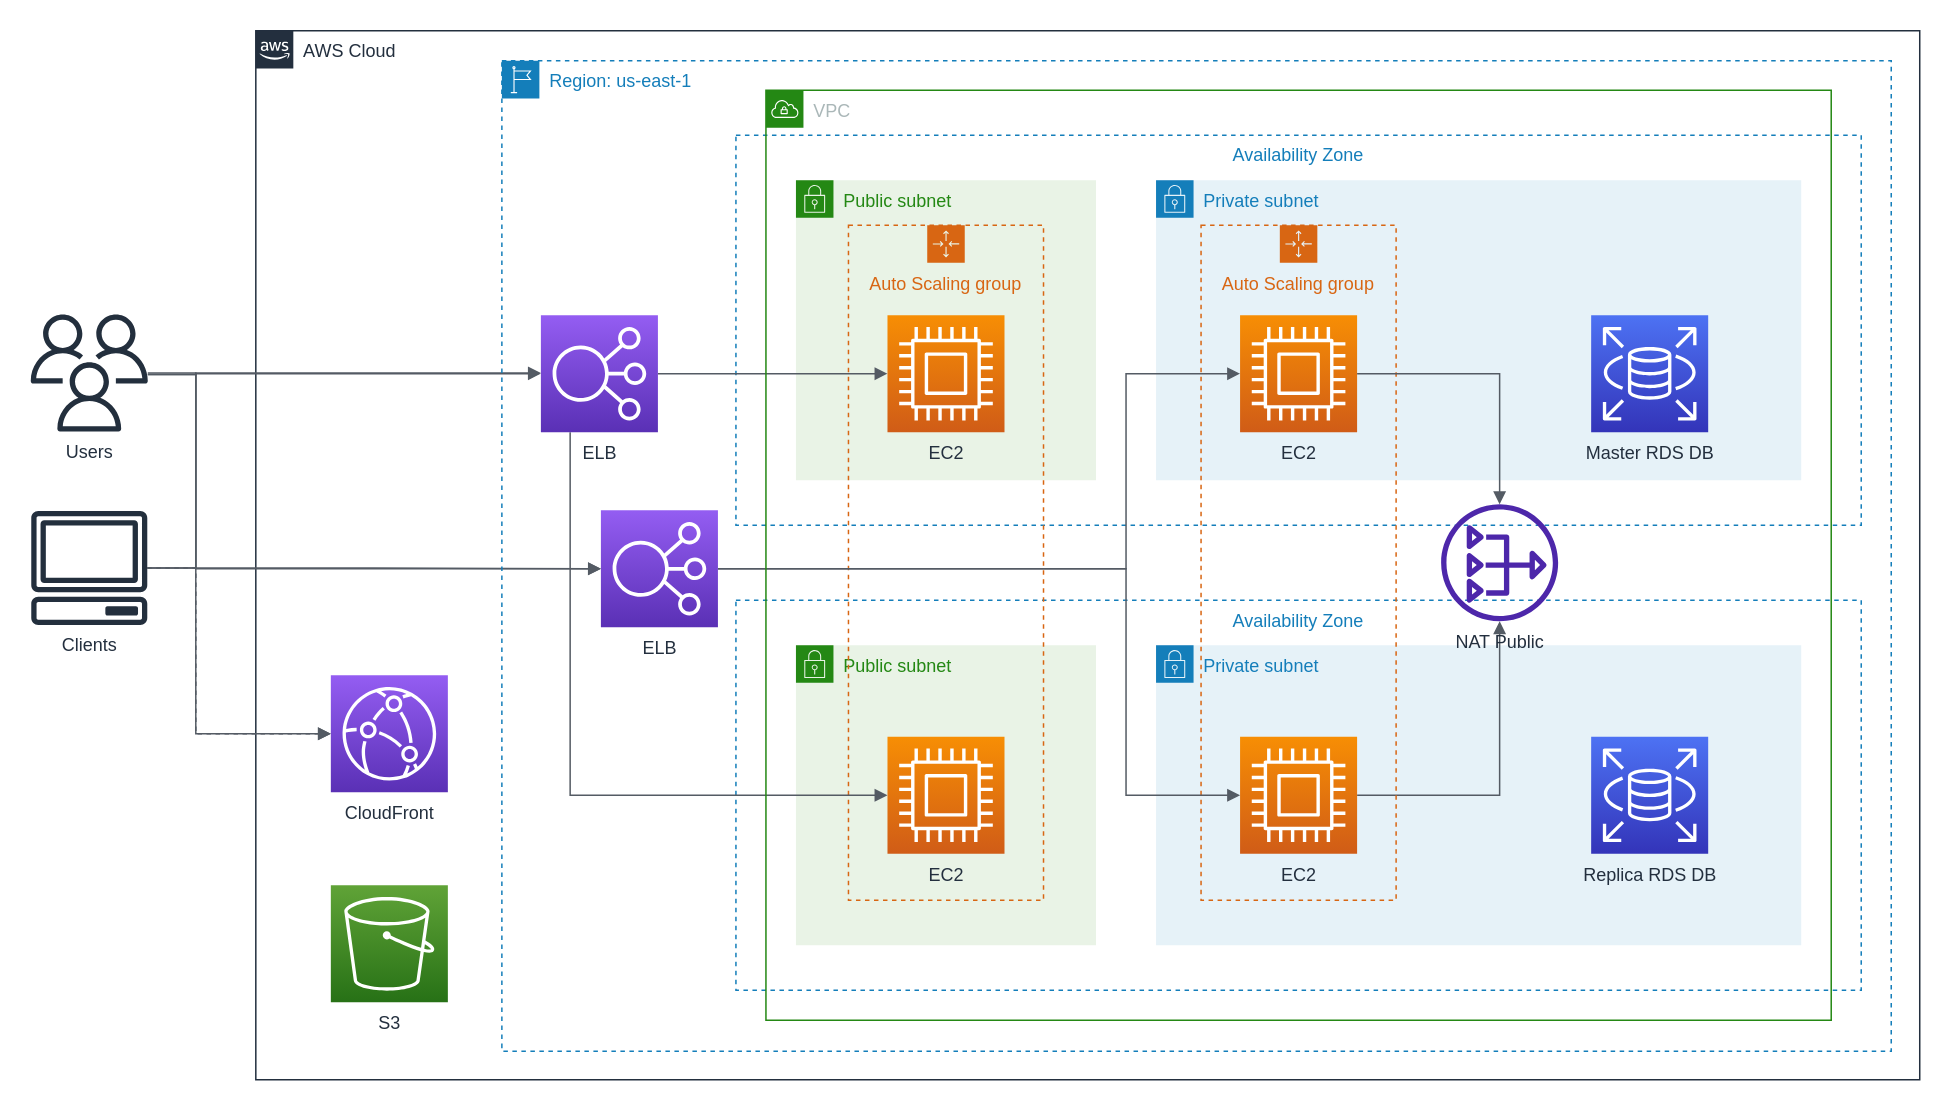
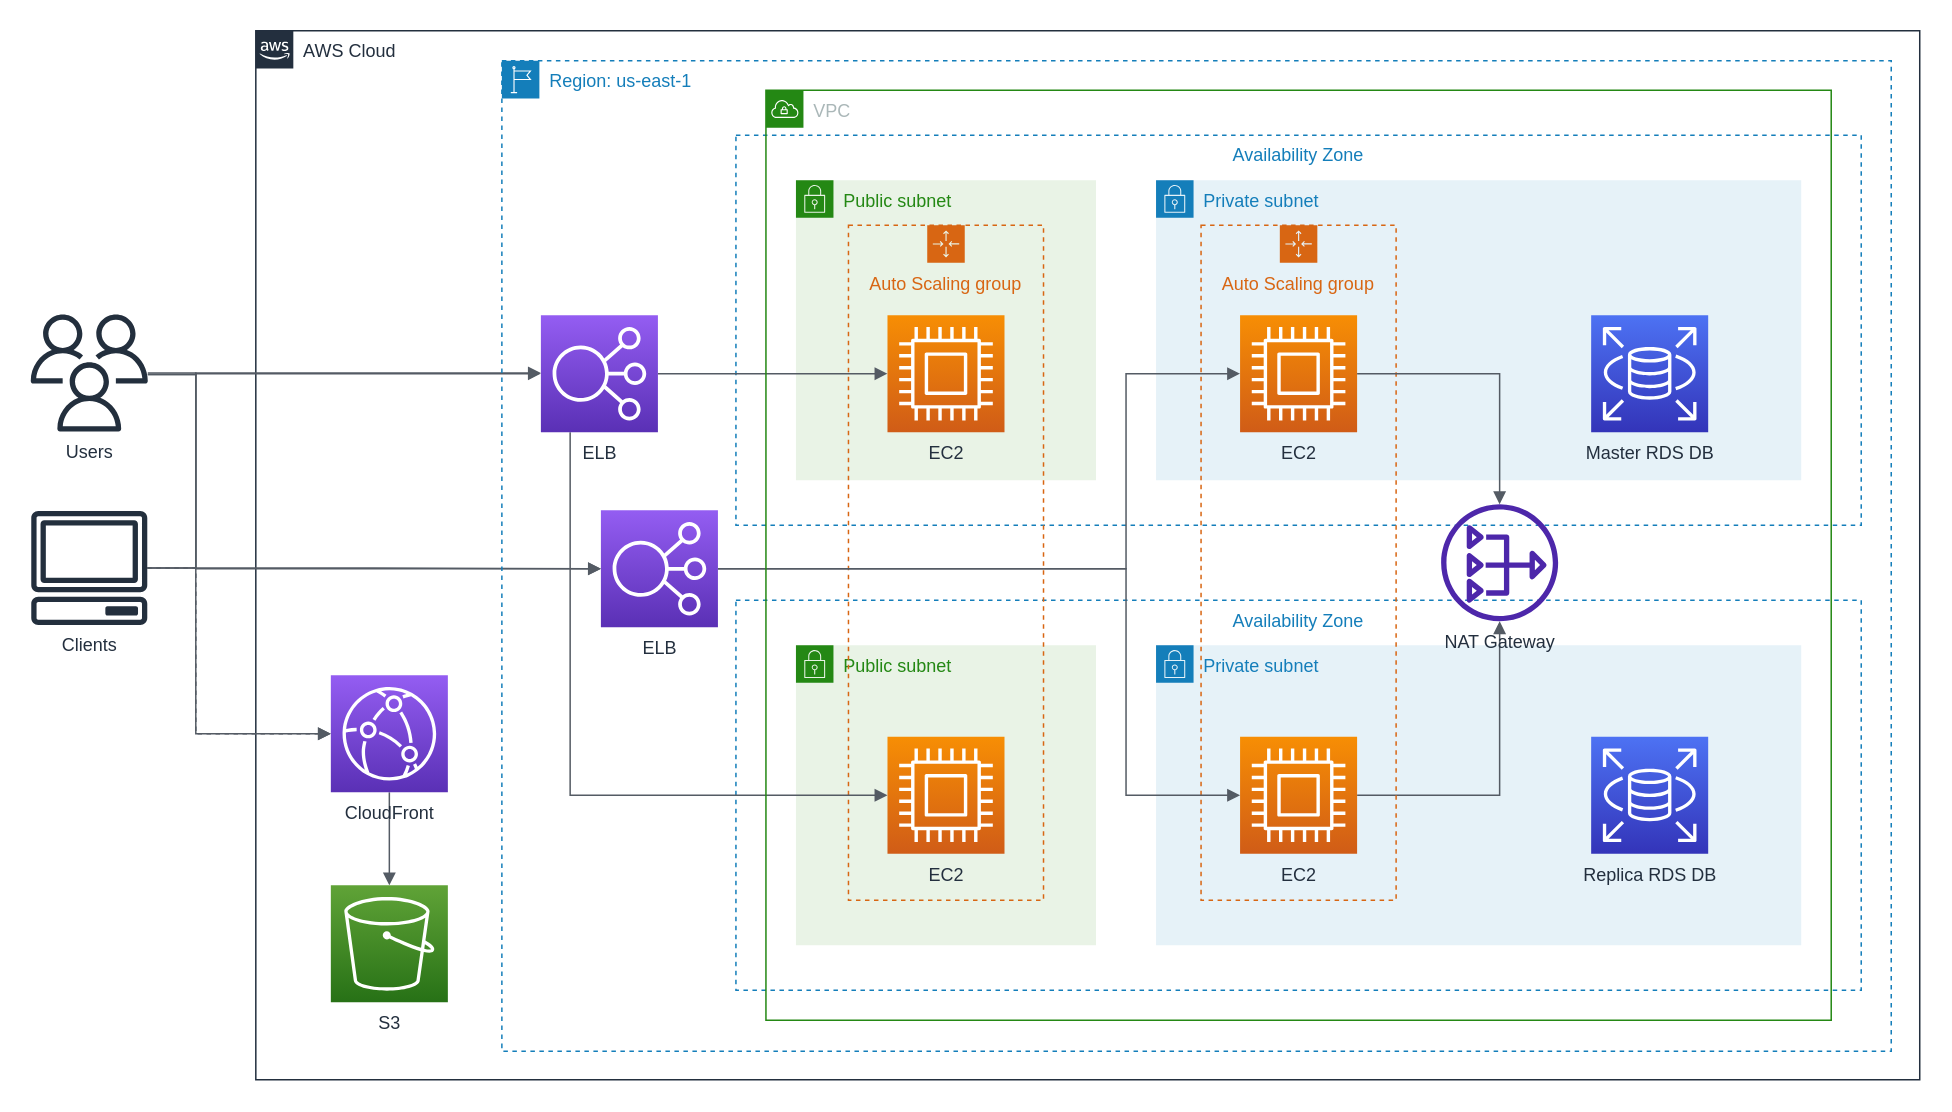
node "NAT Public": label "NAT Public" -> "NAT Gateway"
edge "CloudFront" -> "S3": added
